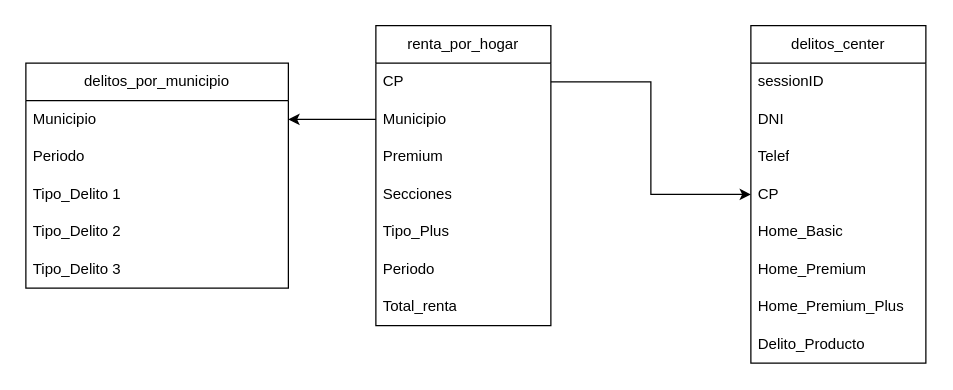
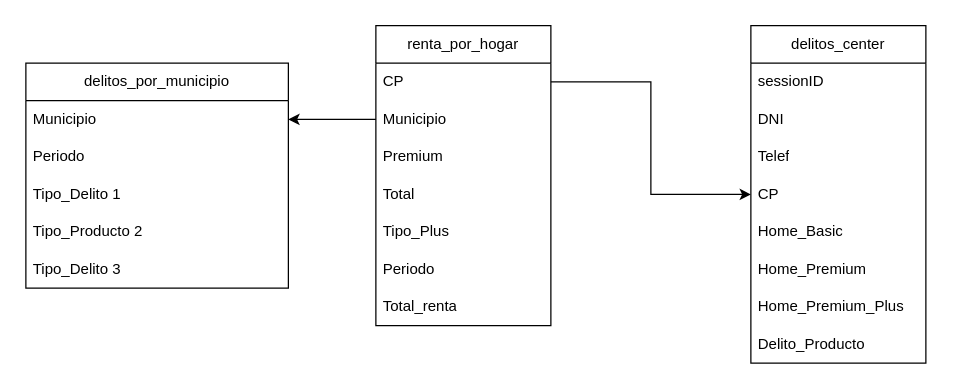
node "Secciones": label "Secciones" -> "Total"
node "Tipo_Delito 2": label "Tipo_Delito 2" -> "Tipo_Producto 2"
